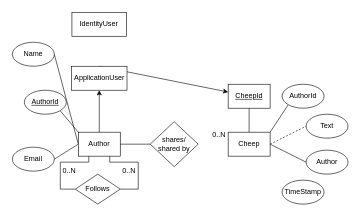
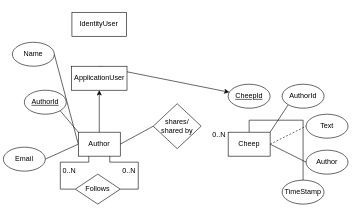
node "CheepId": shape rectangle -> ellipse
edge "CheepId" -- "Cheep": now "TimeStamp" -- "Cheep"
node "shares/ shared by": moved (174, 144) -> (177, 126)
node "Email": moved (33, 159) -> (24, 159)
